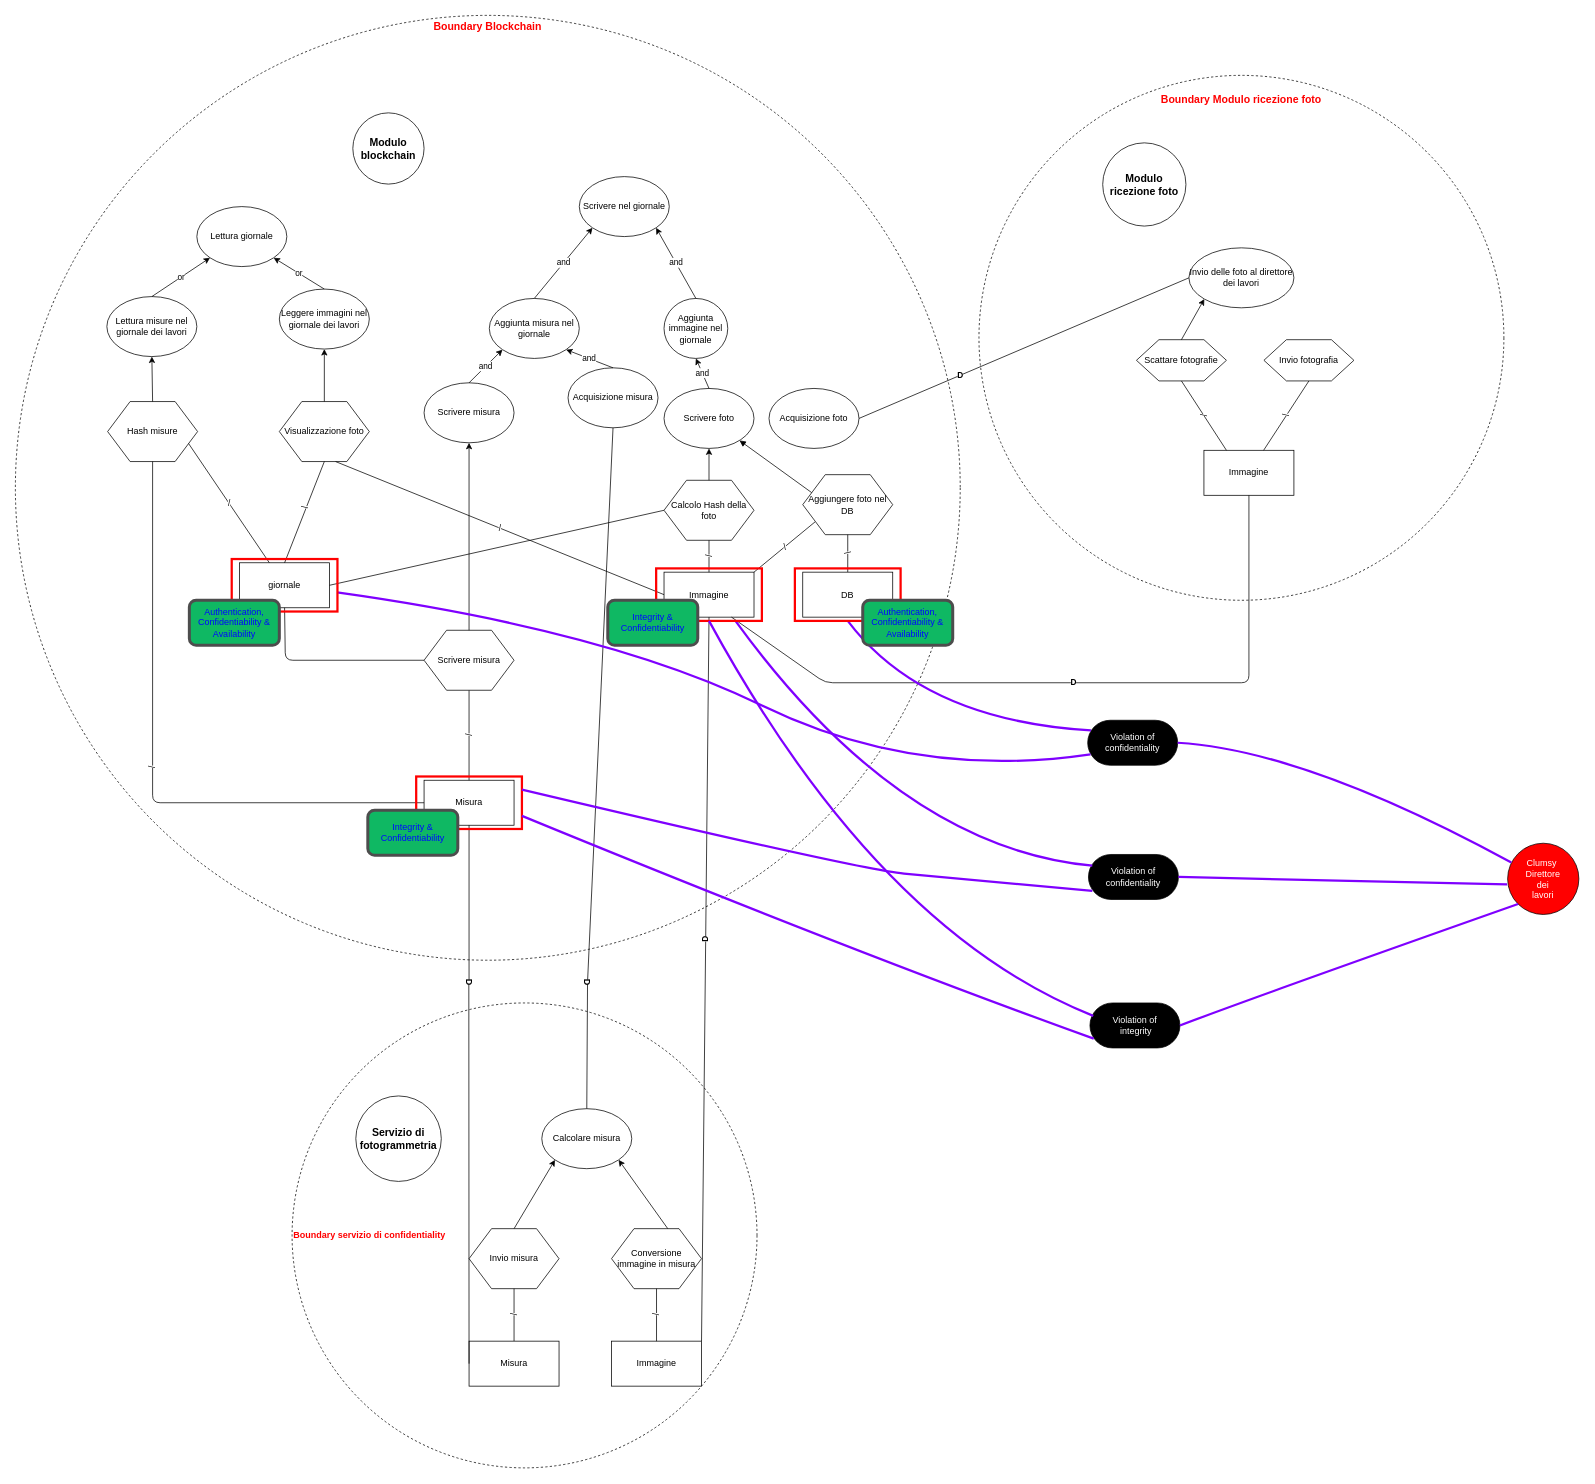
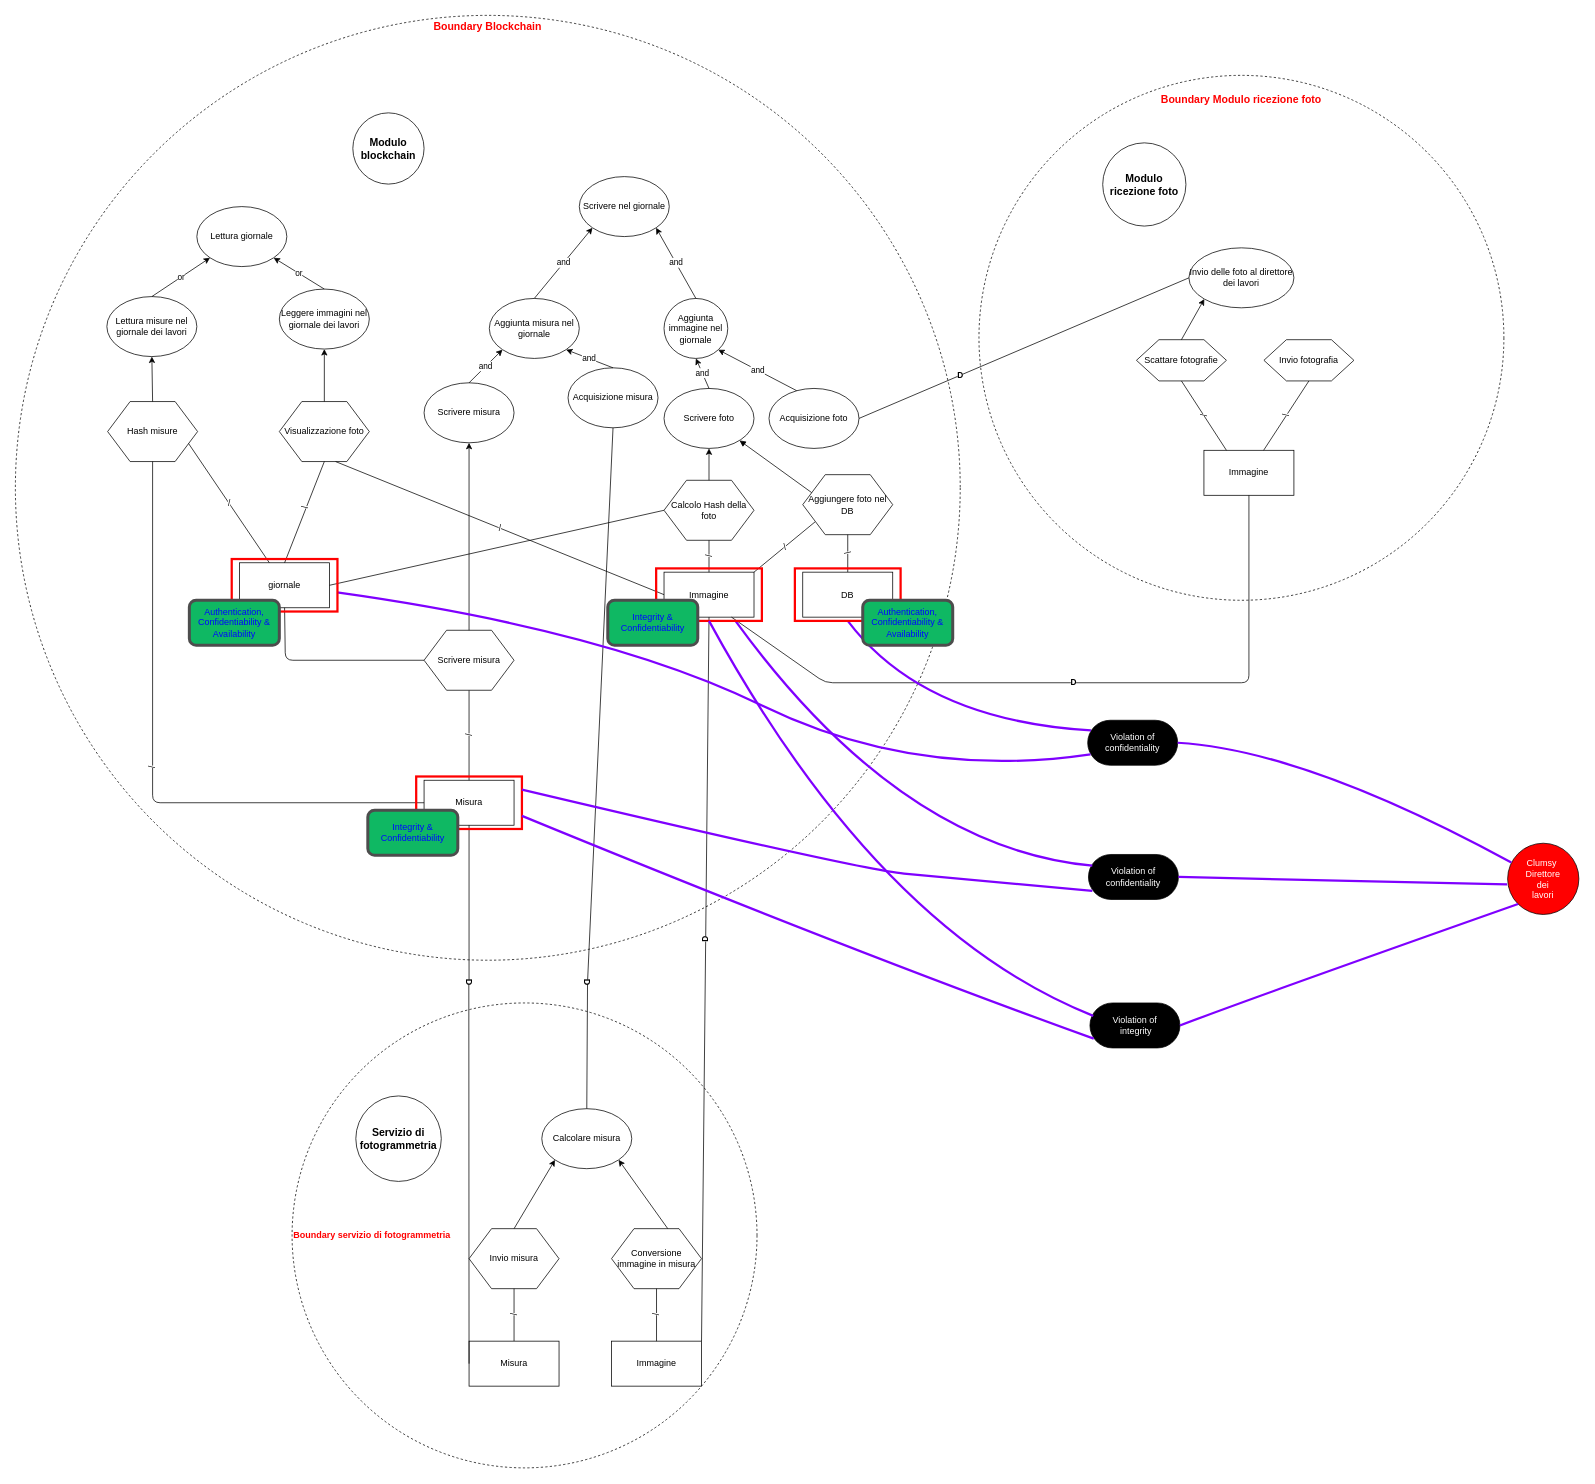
edge "Acquisizione foto" -> "Aggiunta immagine nel giornale": added, label "and"
node "Boundary servizio di confidentiality": label "Boundary servizio di confidentiality" -> "Boundary servizio di fotogrammetria"
